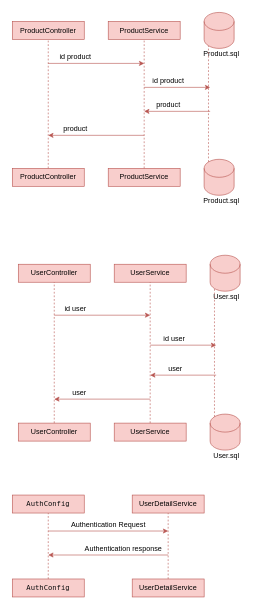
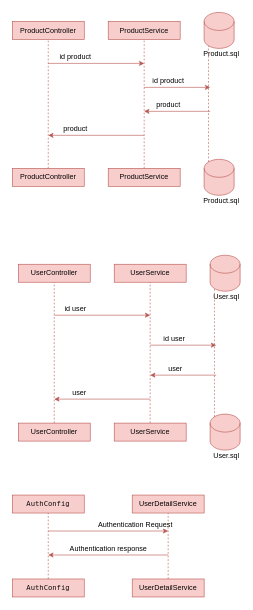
node "Authentication Request": moved (108, 525) -> (135, 525)
node "Authentication response": moved (123, 549) -> (108, 549)
